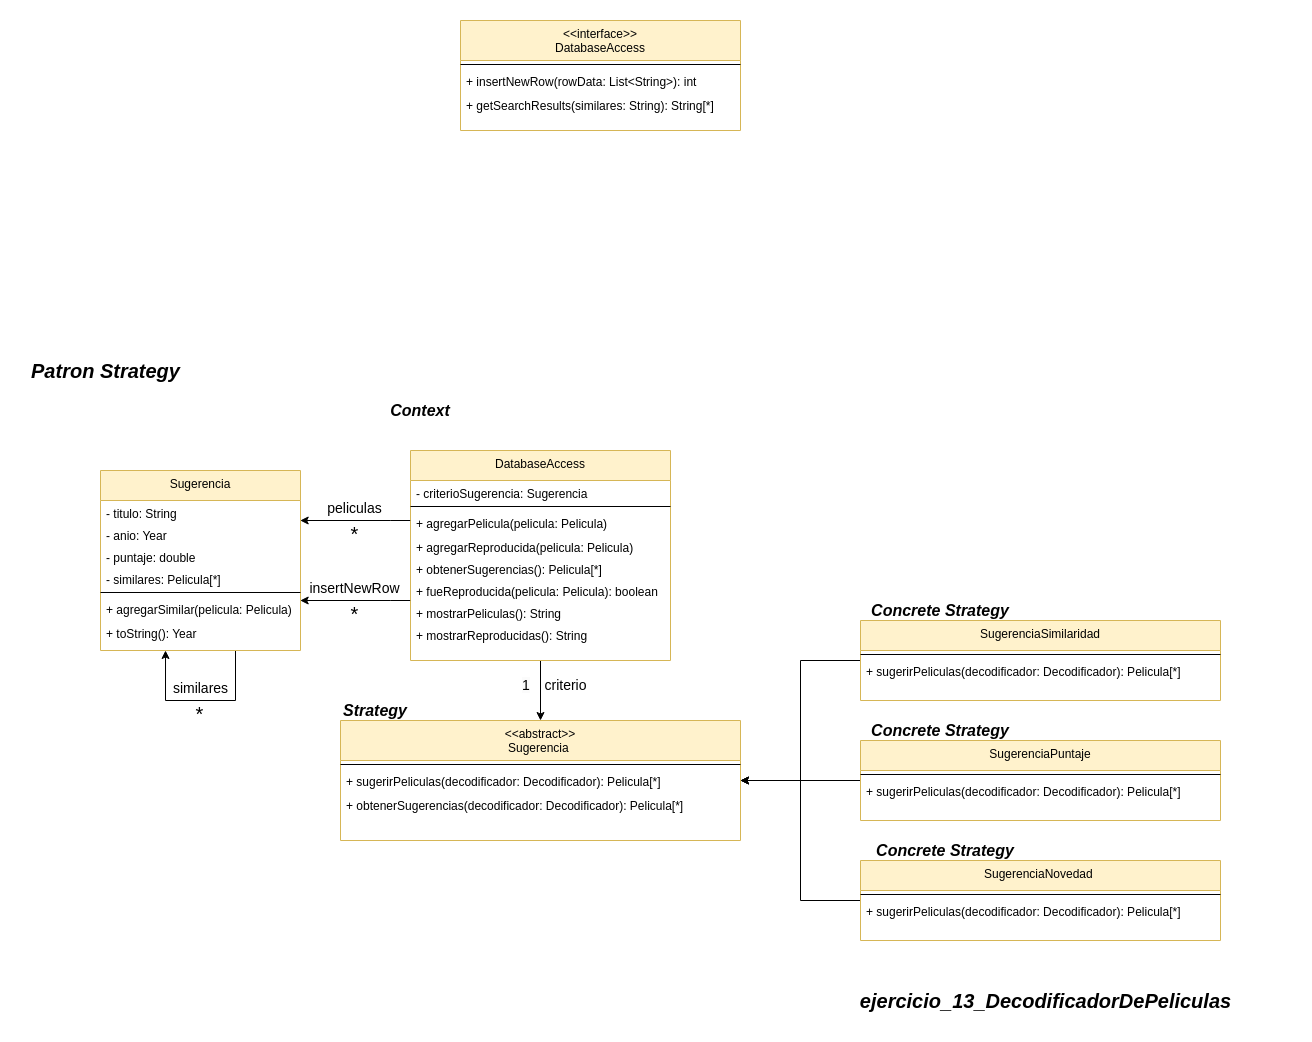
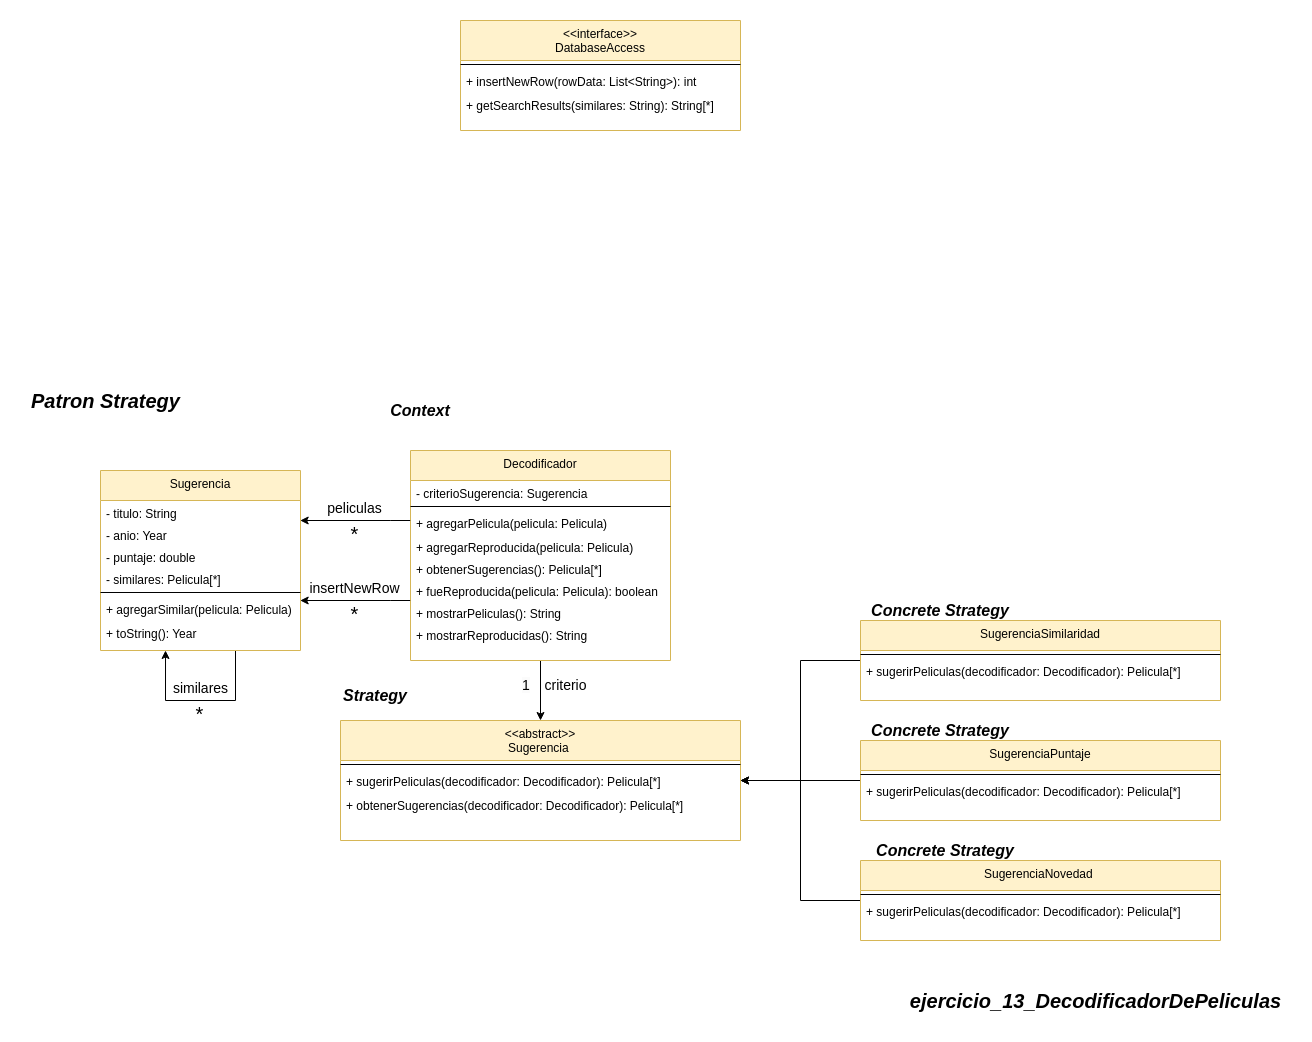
node "Patron Strategy": moved (106, 371) -> (106, 401)
node "DatabaseAccess": label "DatabaseAccess" -> "Decodificador"
node "Strategy": moved (376, 711) -> (376, 696)
node "ejercicio_13_DecodificadorDePeliculas": moved (1046, 1001) -> (1096, 1001)
